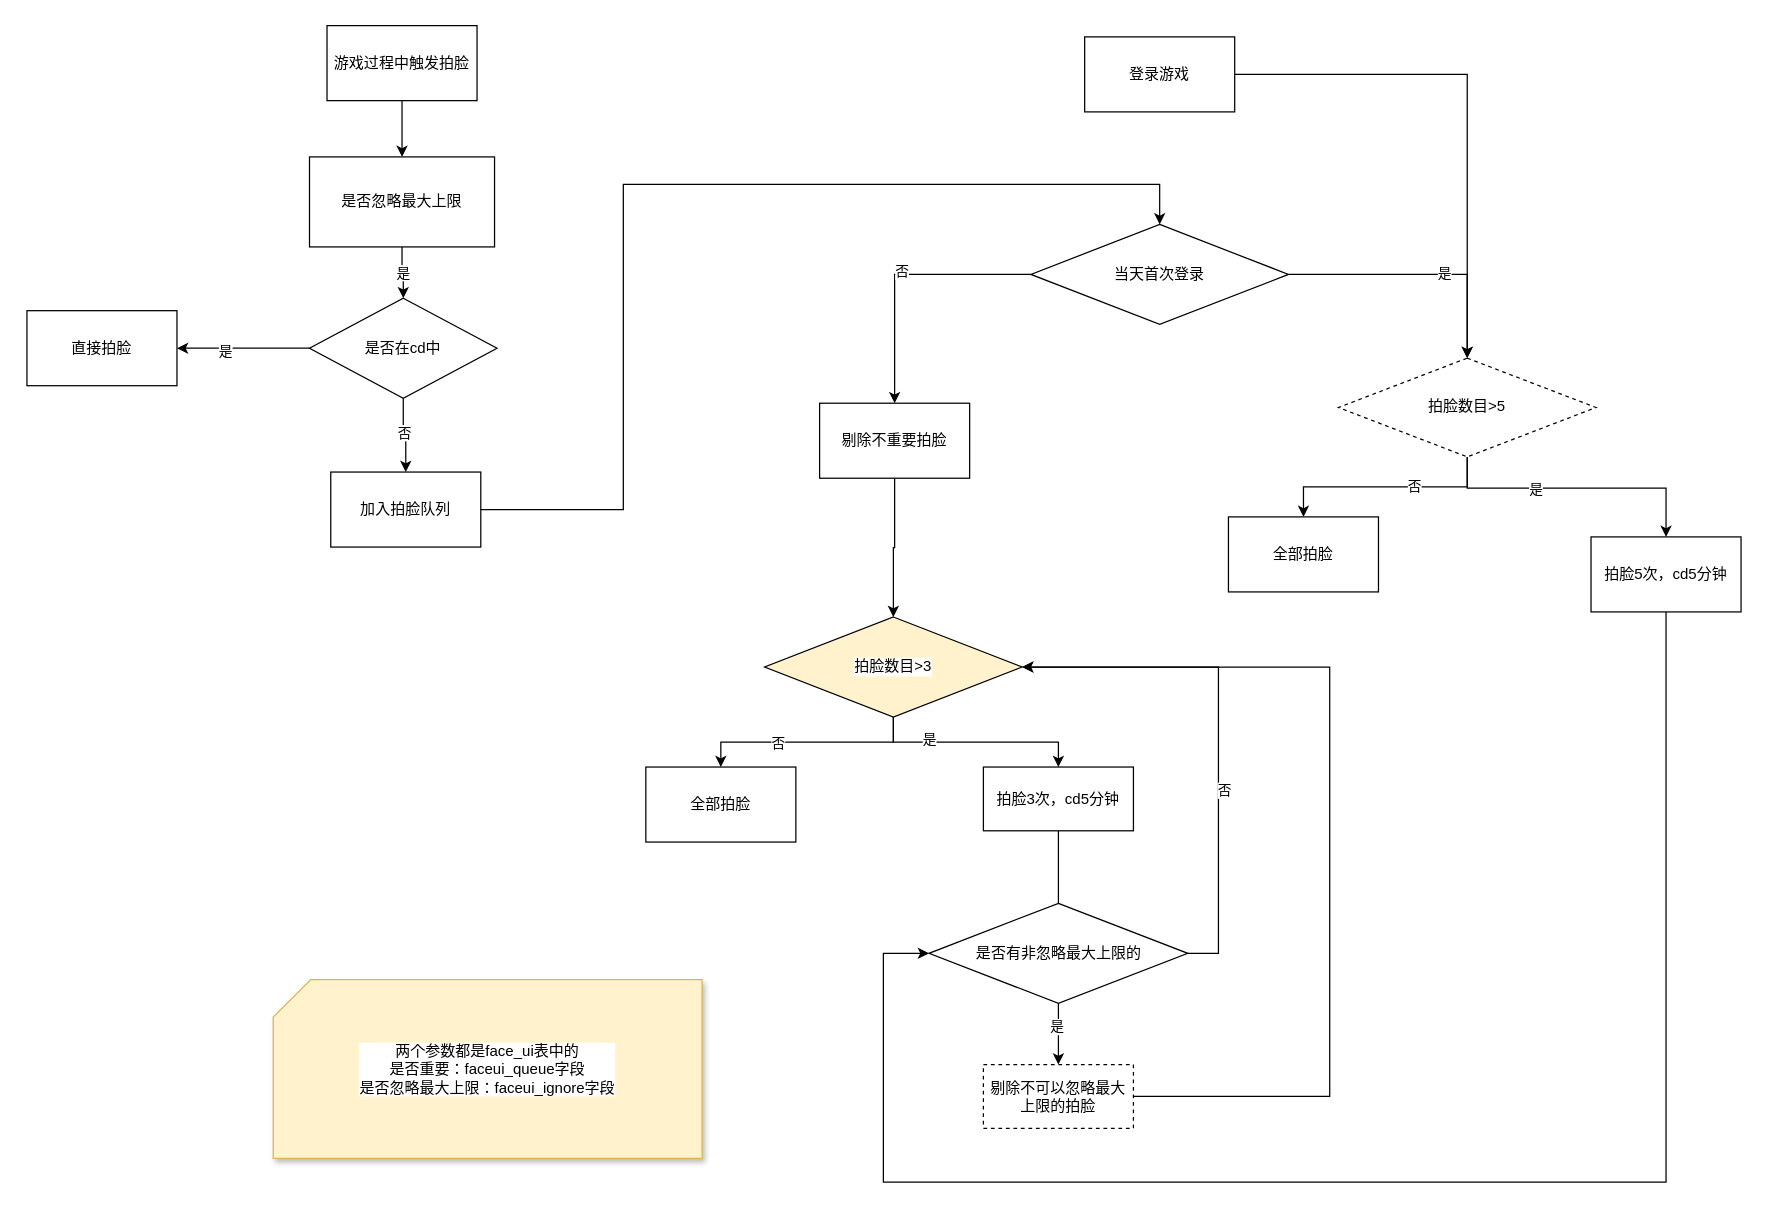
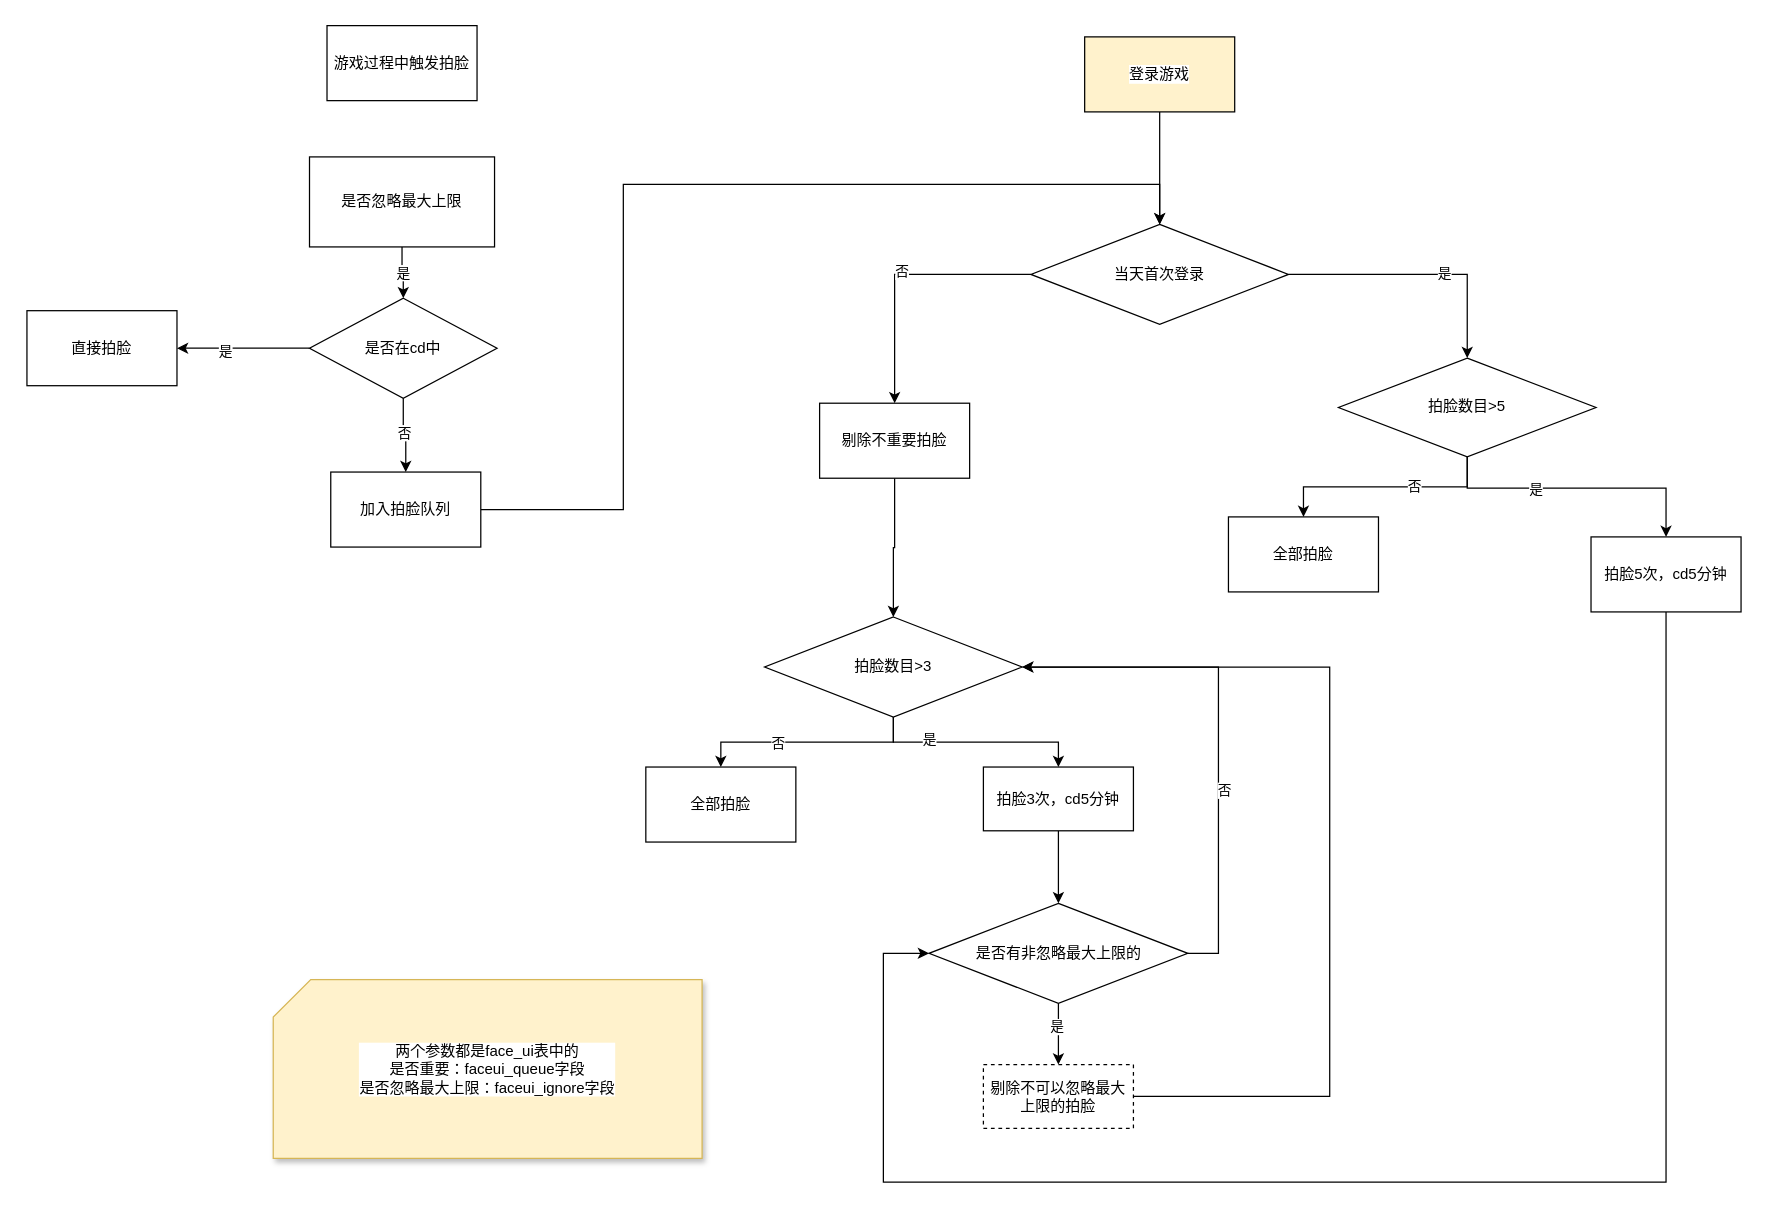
node "登录游戏": fillcolor #ffffff -> #fff2cc
edge "登录游戏" -> "拍脸数目>5": now "登录游戏" -> "当天首次登录"
edge "游戏过程中触发拍脸" -> "是否忽略最大上限": removed
node "拍脸数目>5": style dashed -> solid
node "拍脸数目>3": fillcolor #fff2cc -> #ffffff
edge "拍脸3次，cd5分钟" -- "是否有非忽略最大上限的": arrowhead none -> classic
